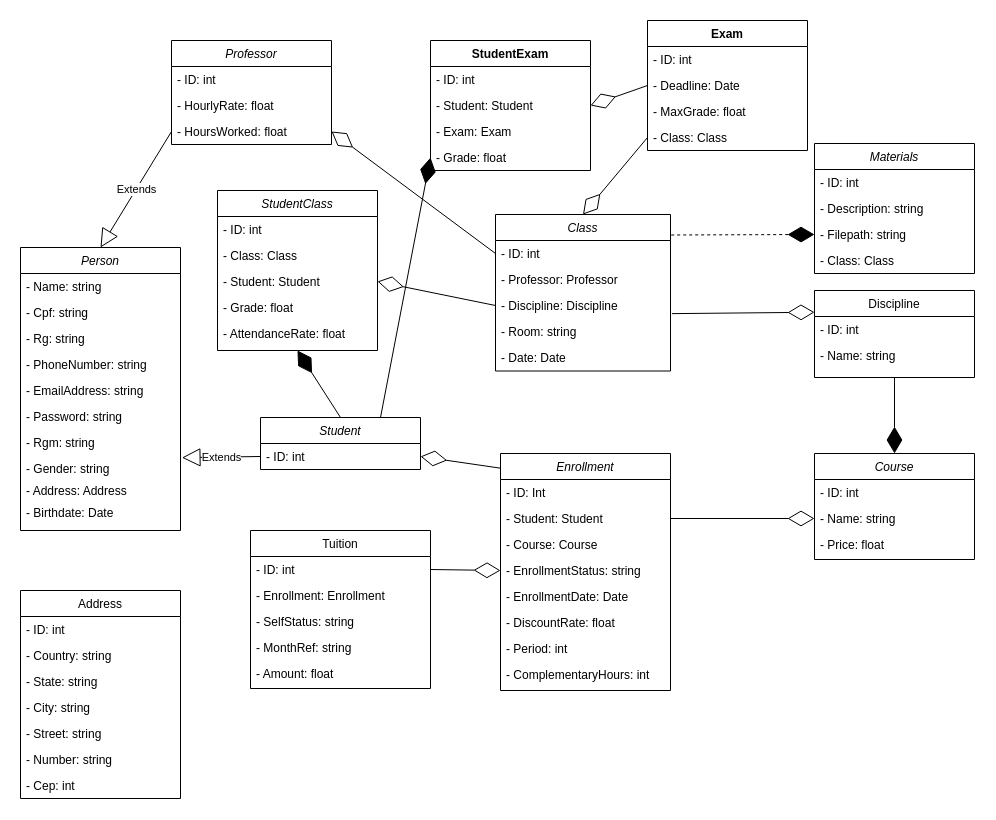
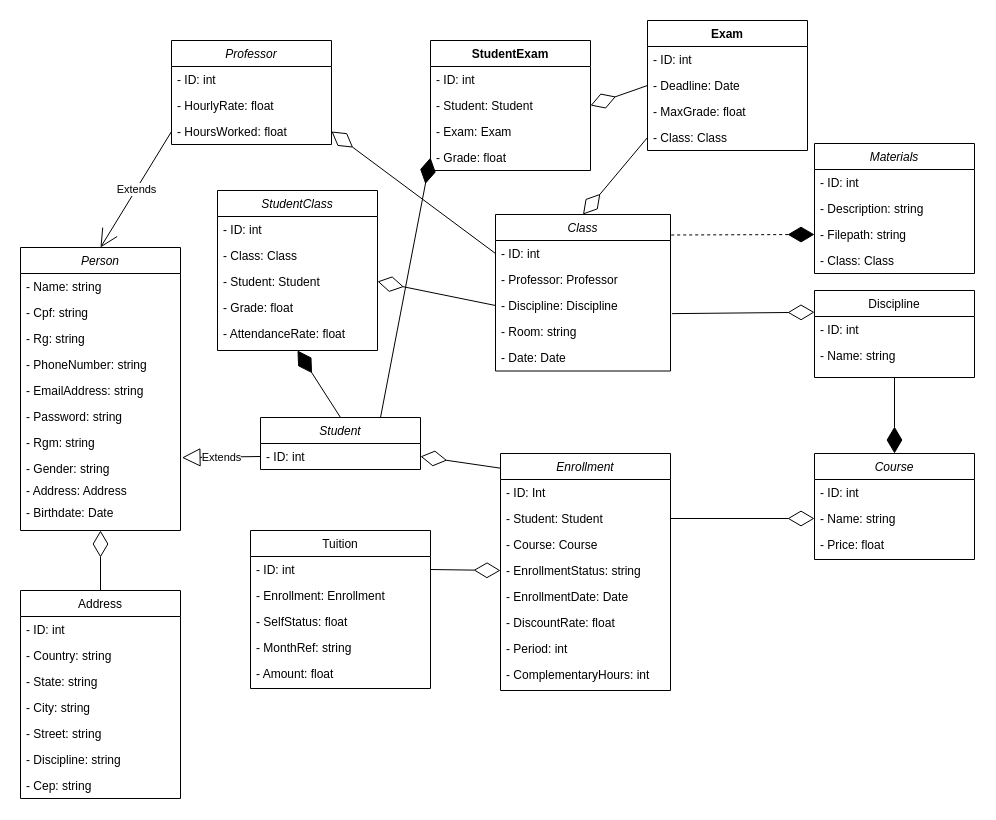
edge "- HoursWorked: float" -> "Person": arrowhead block -> open
edge "Address" -> "Person": added
node "- SelfStatus: string": label "- SelfStatus: string" -> "- SelfStatus: float"
node "- Number: string": label "- Number: string" -> "- Discipline: string"
node "- Cep: int": label "- Cep: int" -> "- Cep: string"
